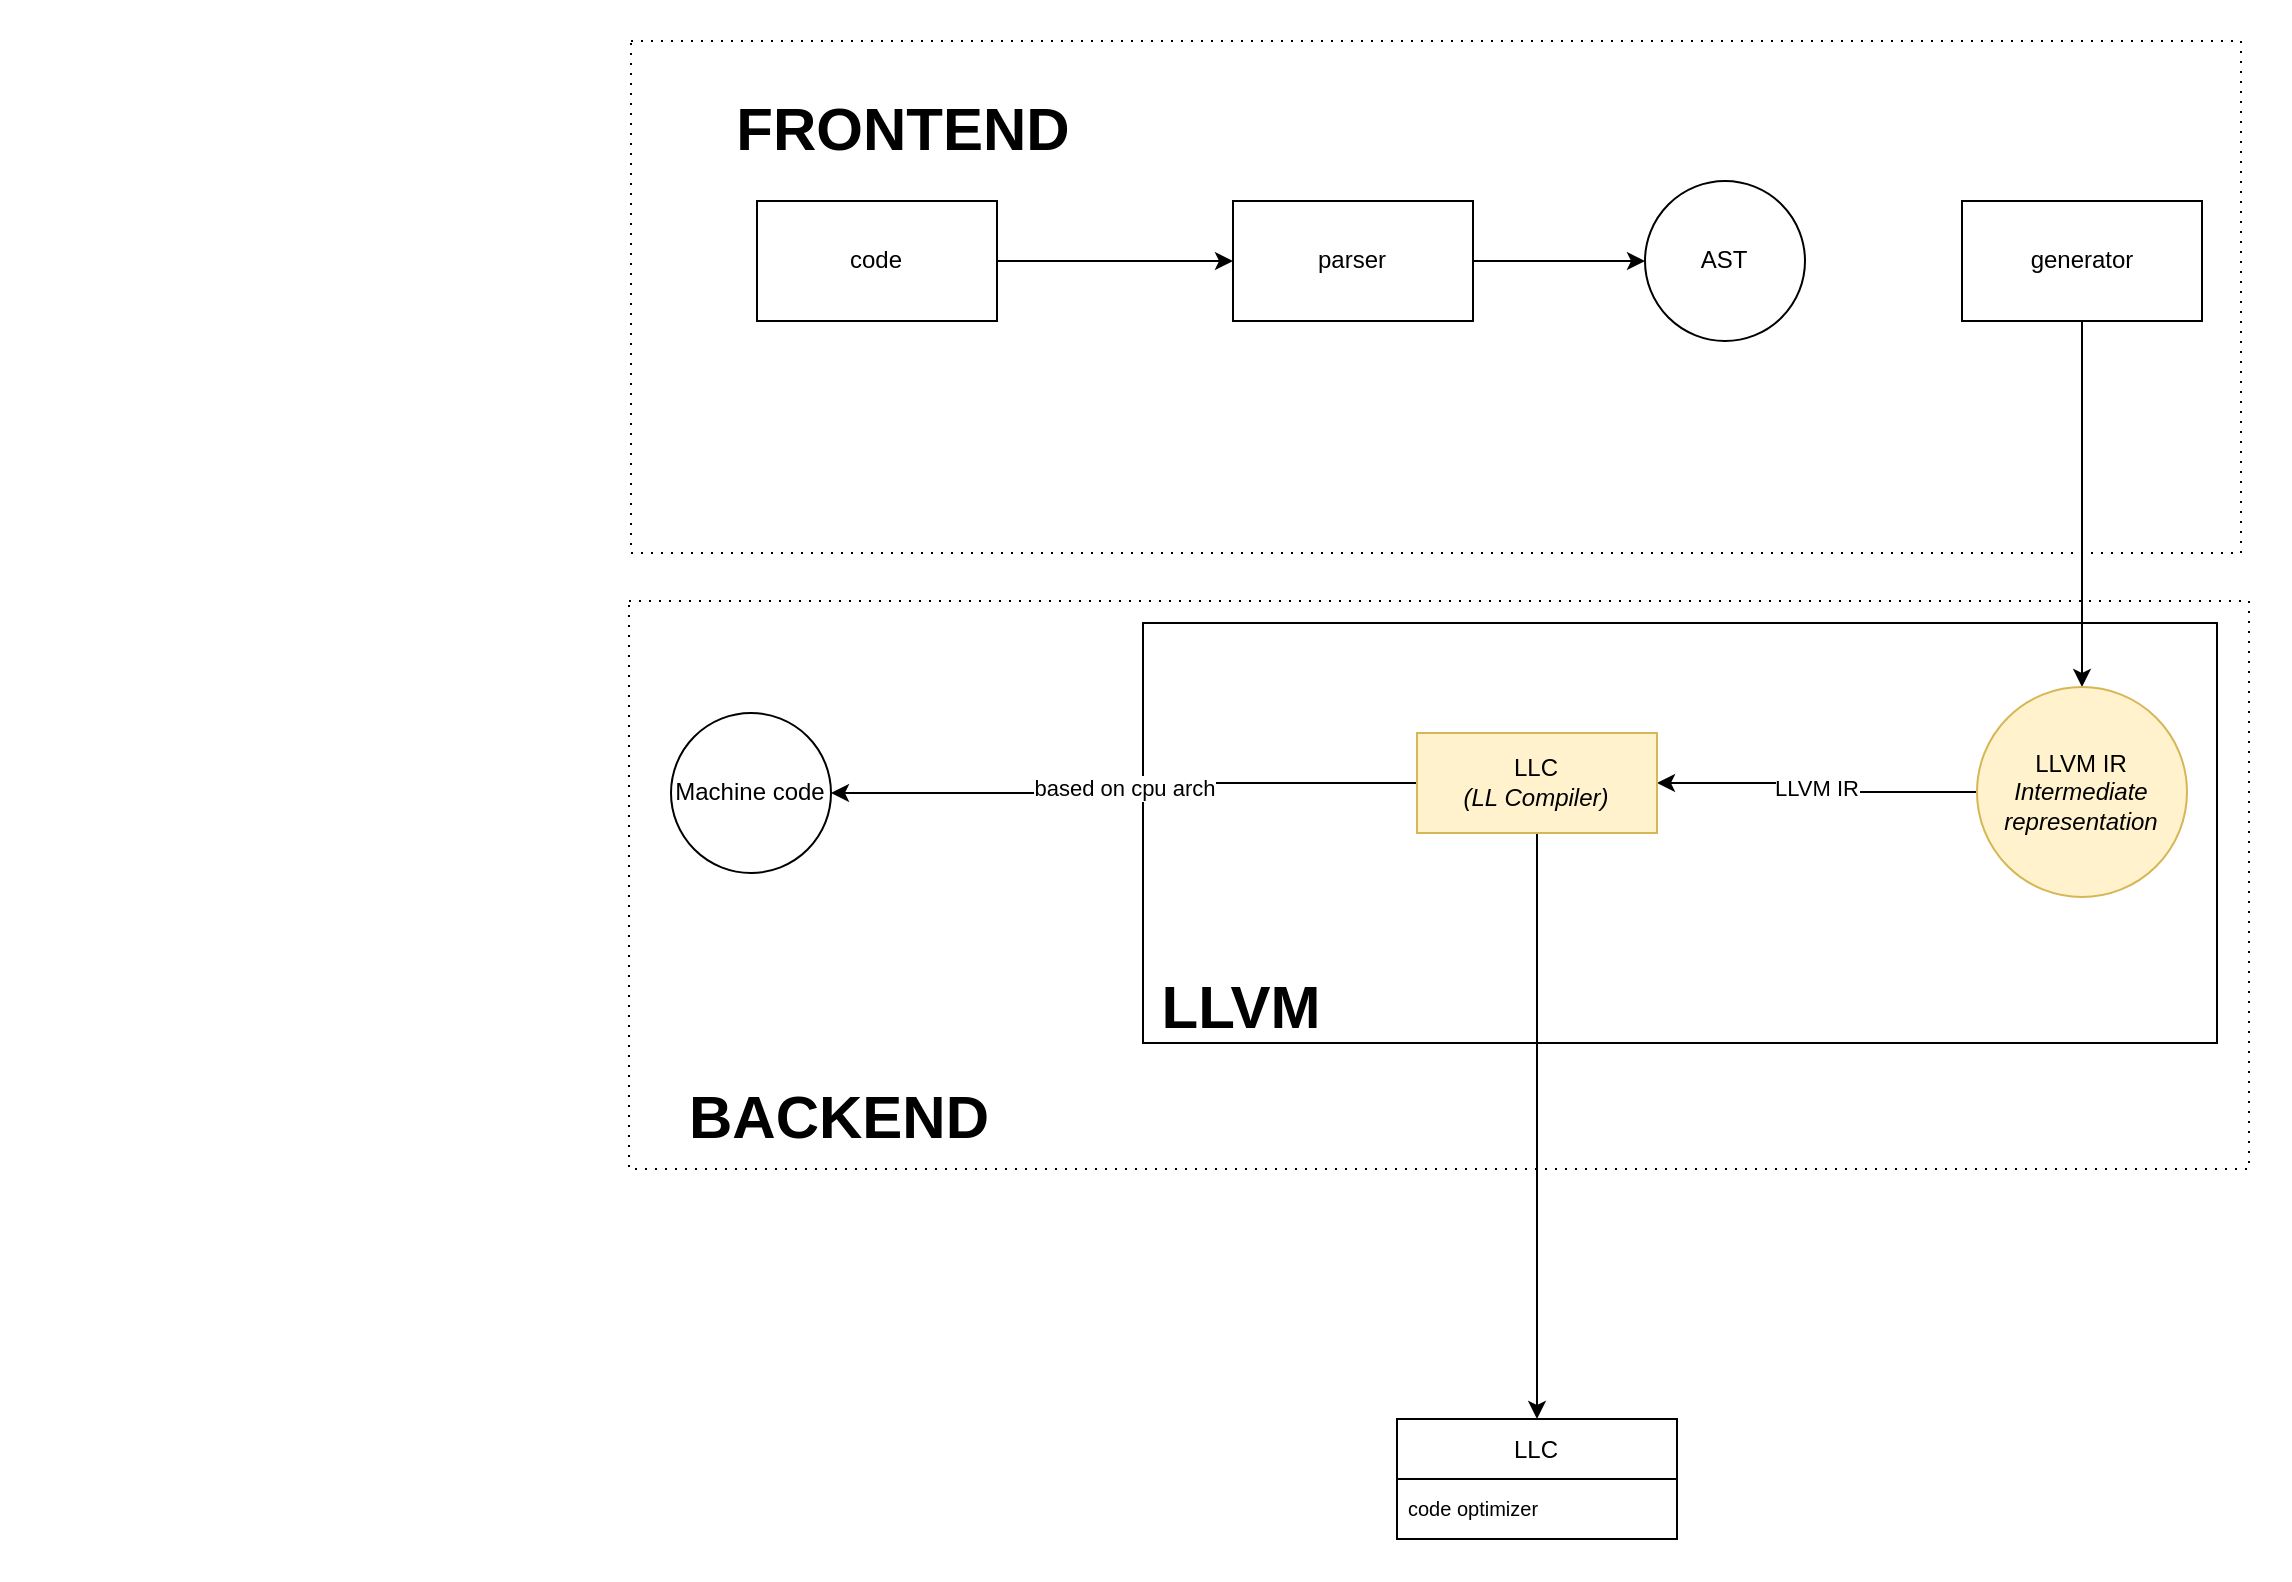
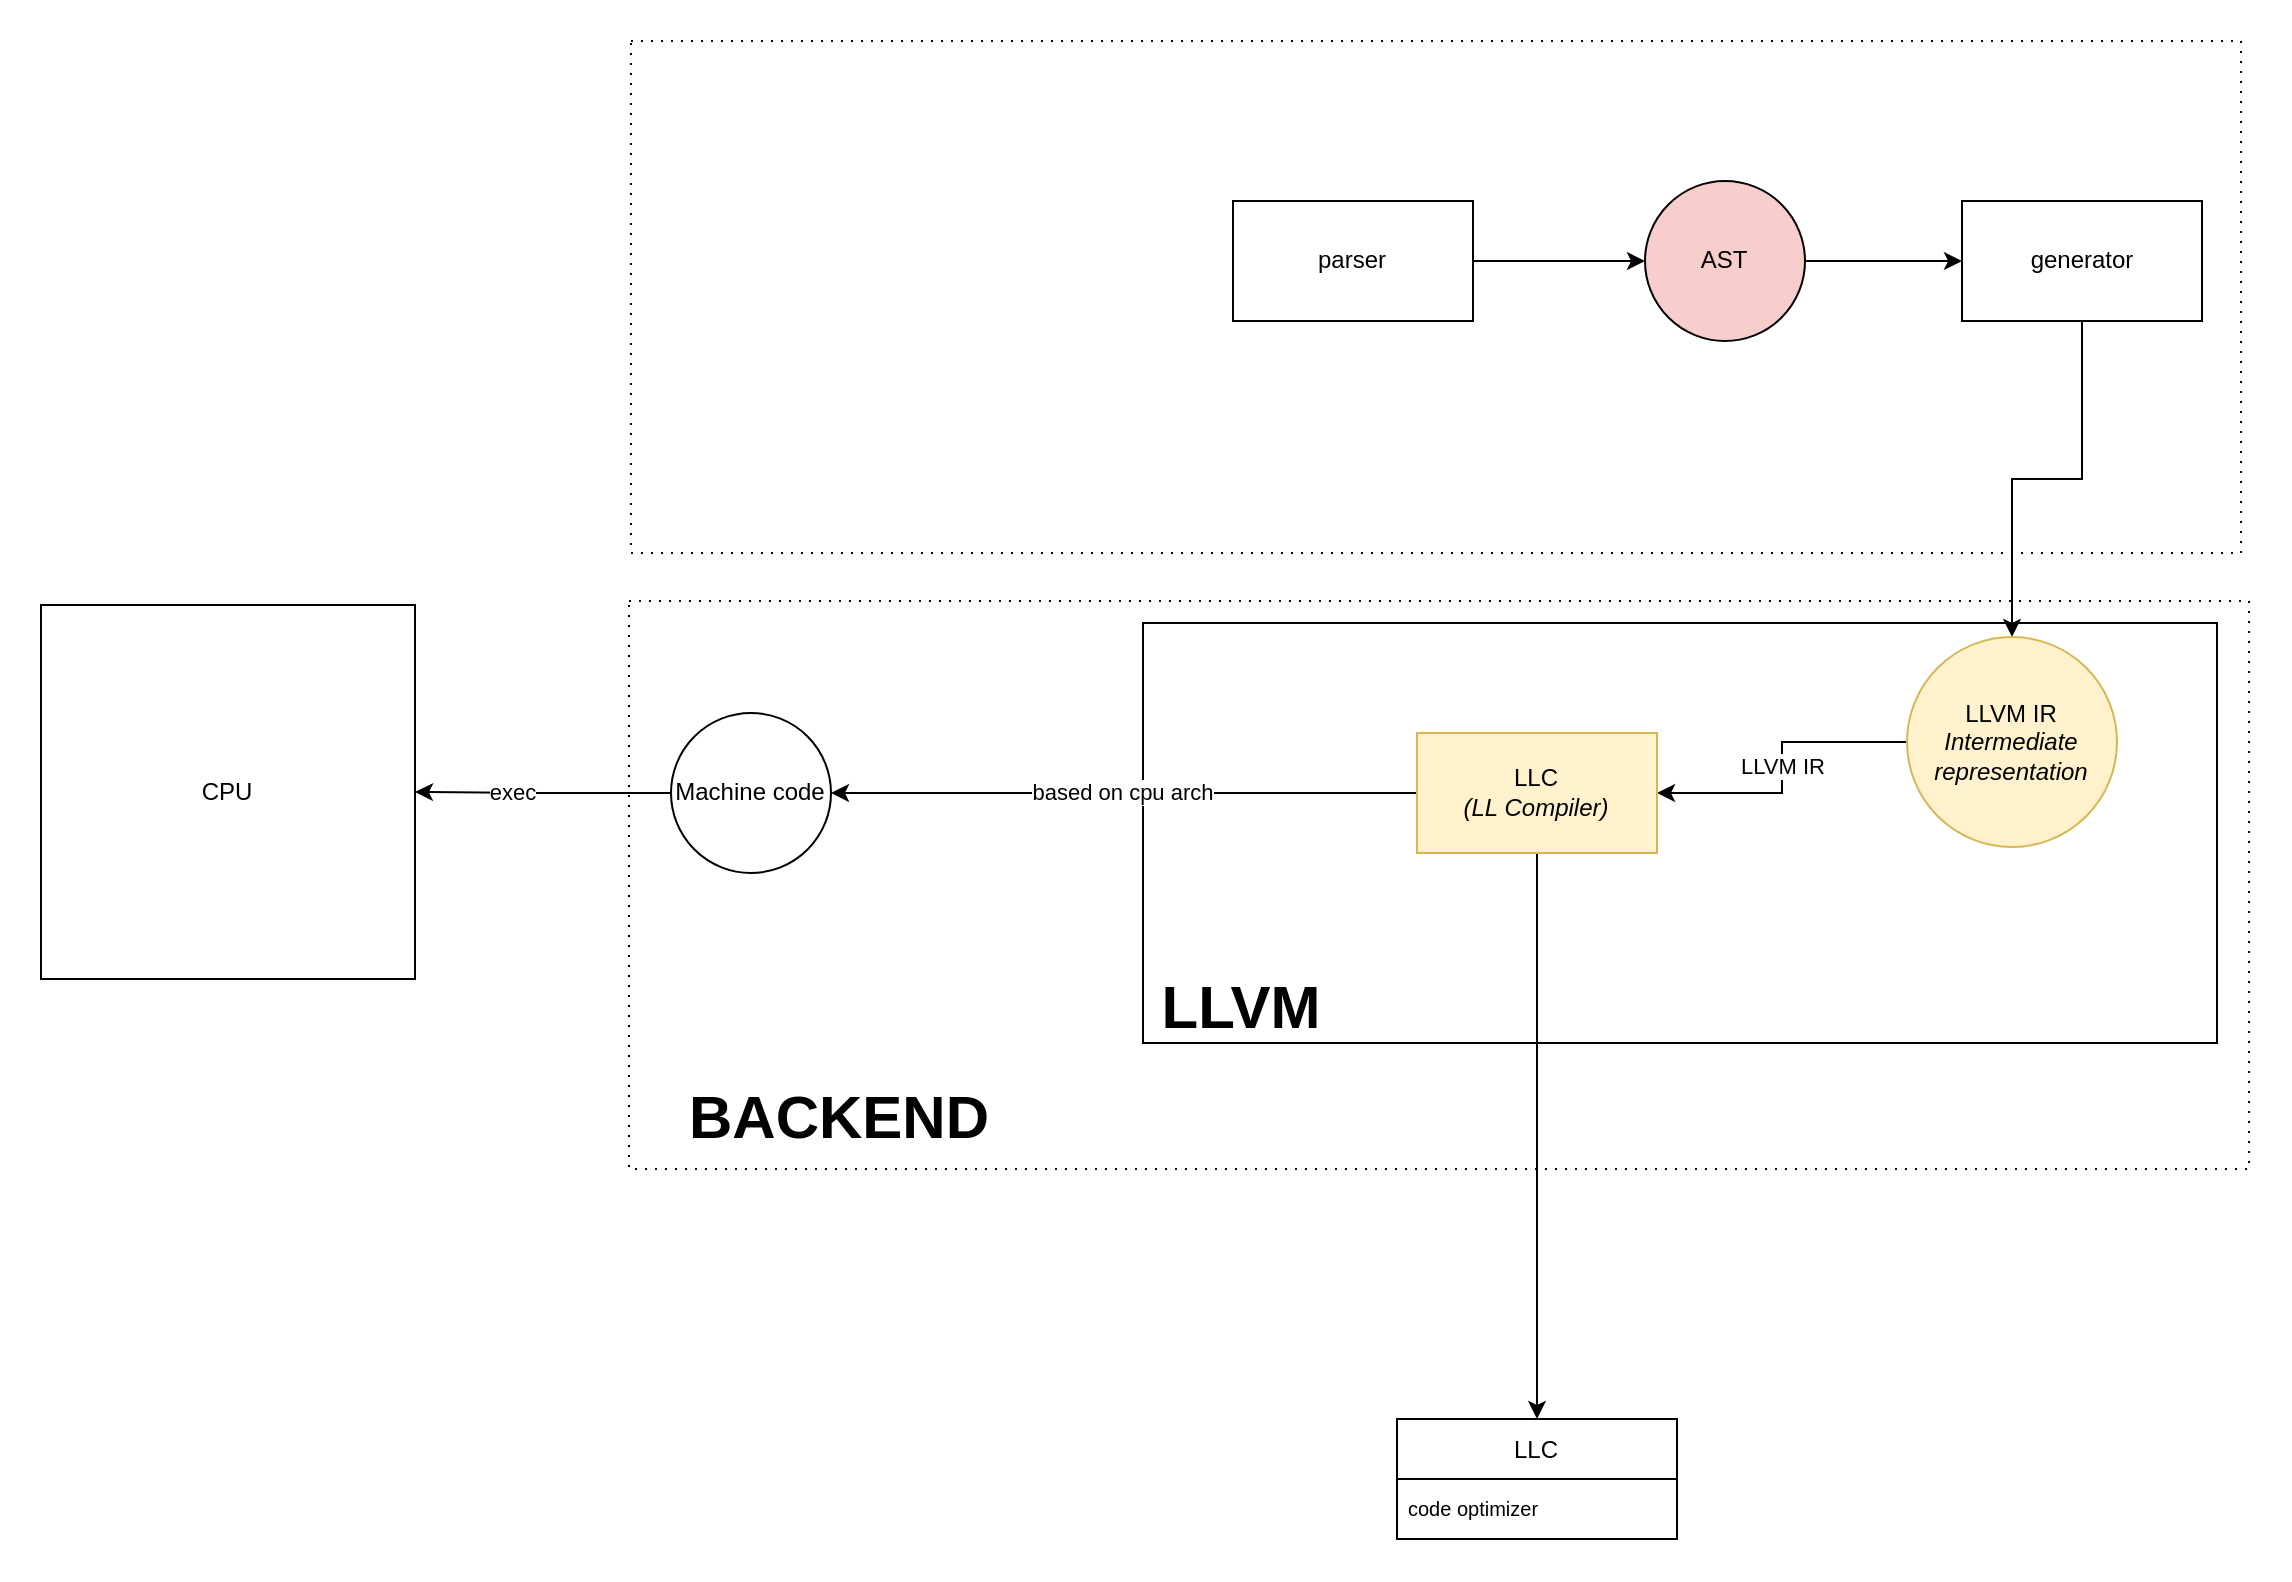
node "FRONTEND": removed
node "code": removed
edge "code" -> "parser": removed
node "AST": fillcolor #ffffff -> #f8cecc
edge "AST" -> "generator": added
node "LLC (LL Compiler)": size 240x100 -> 240x120
node "CPU": added
node "LLVM IR Intermediate representation": moved (2082, 792) -> (2012, 742)
edge "Machine code" -> "CPU": added, label "exec"
